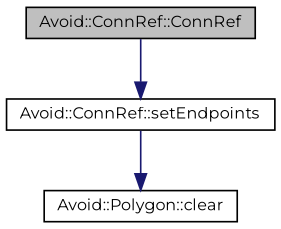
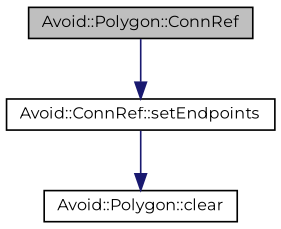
node "Avoid::ConnRef::ConnRef": label "Avoid::ConnRef::ConnRef" -> "Avoid::Polygon::ConnRef"
